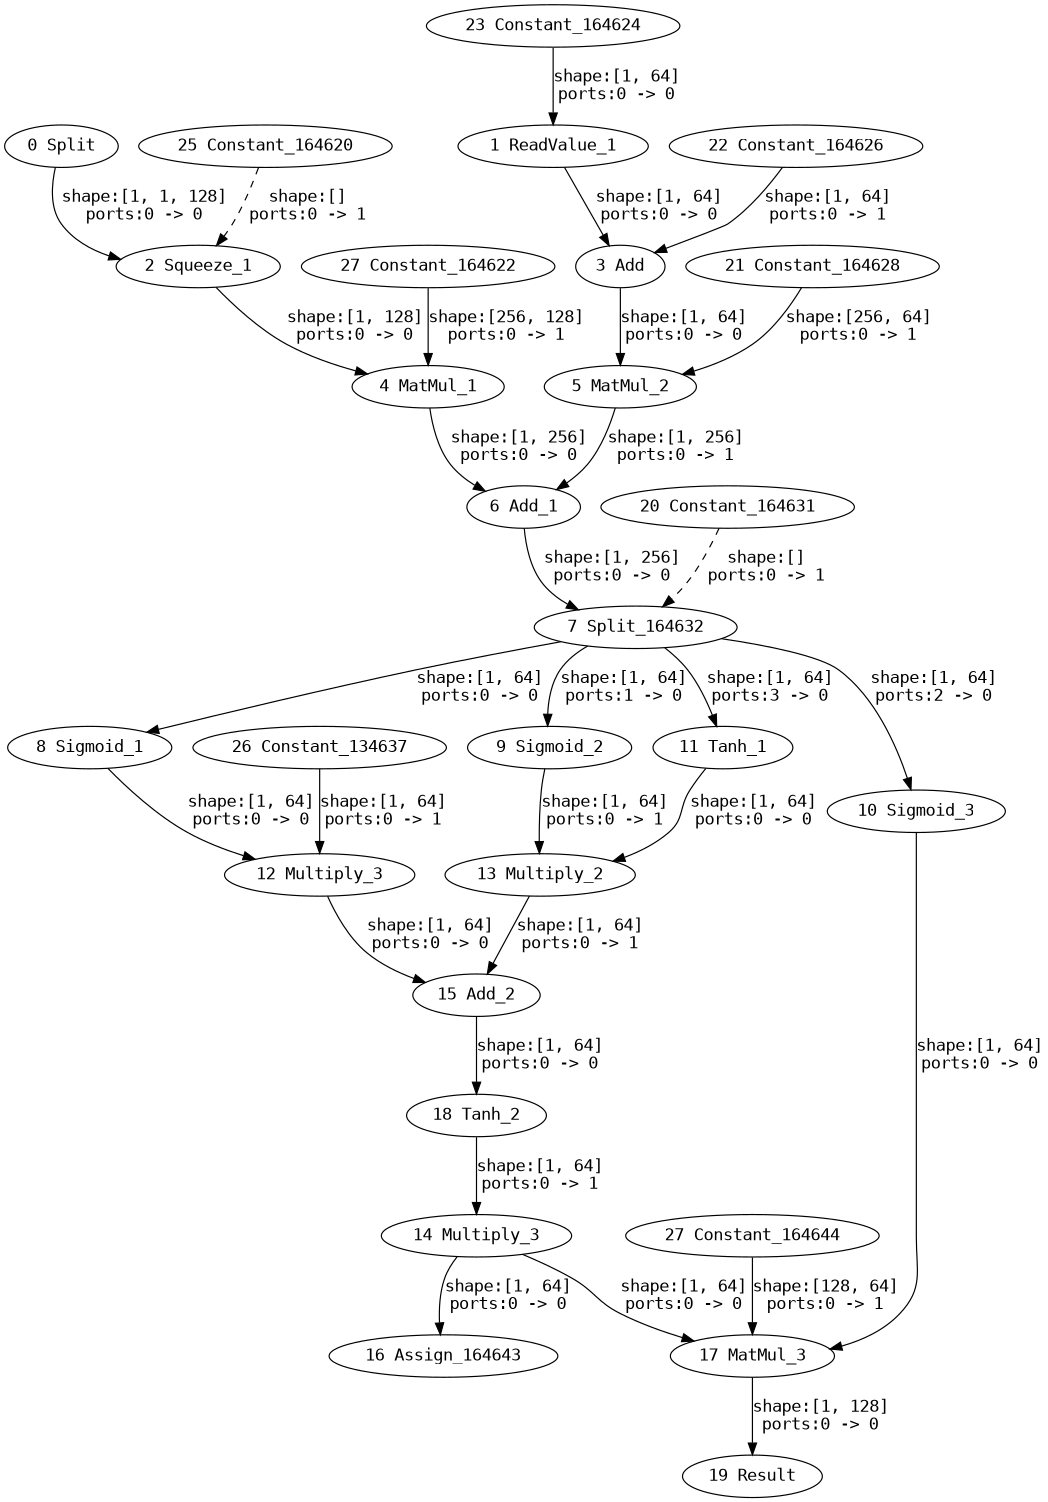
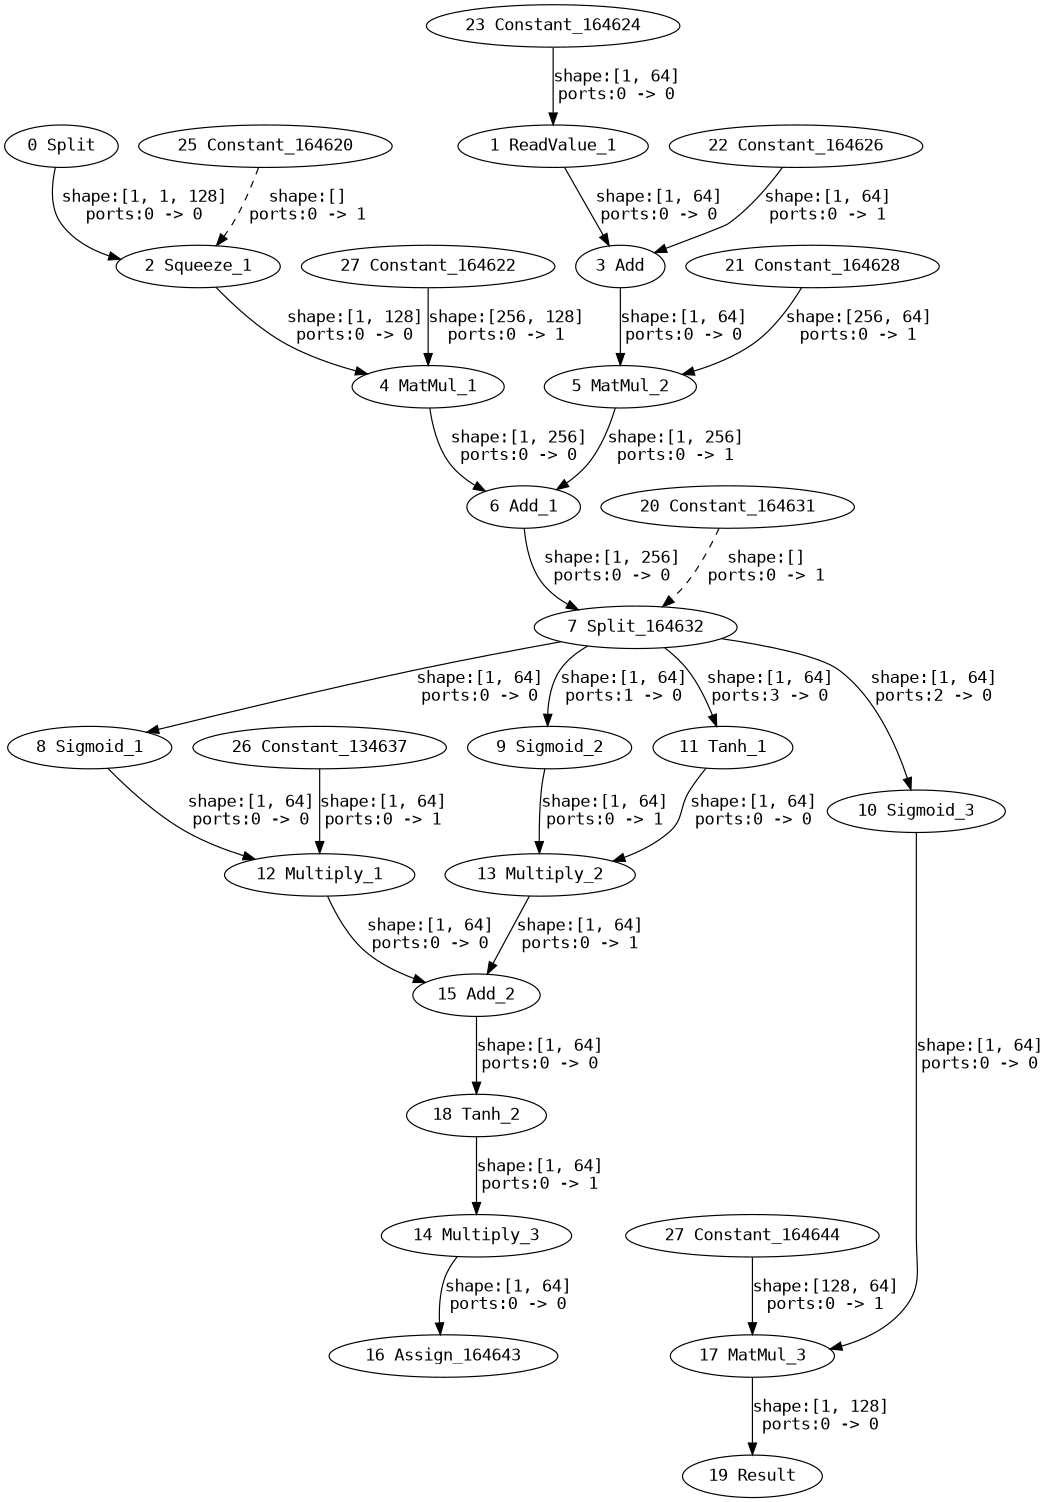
node "12 Multiply_3": label "12 Multiply_3" -> "12 Multiply_1"
edge "14 Multiply_3" -> "17 MatMul_3": removed, label "shape:[1, 64] ports:0 -> 0"
